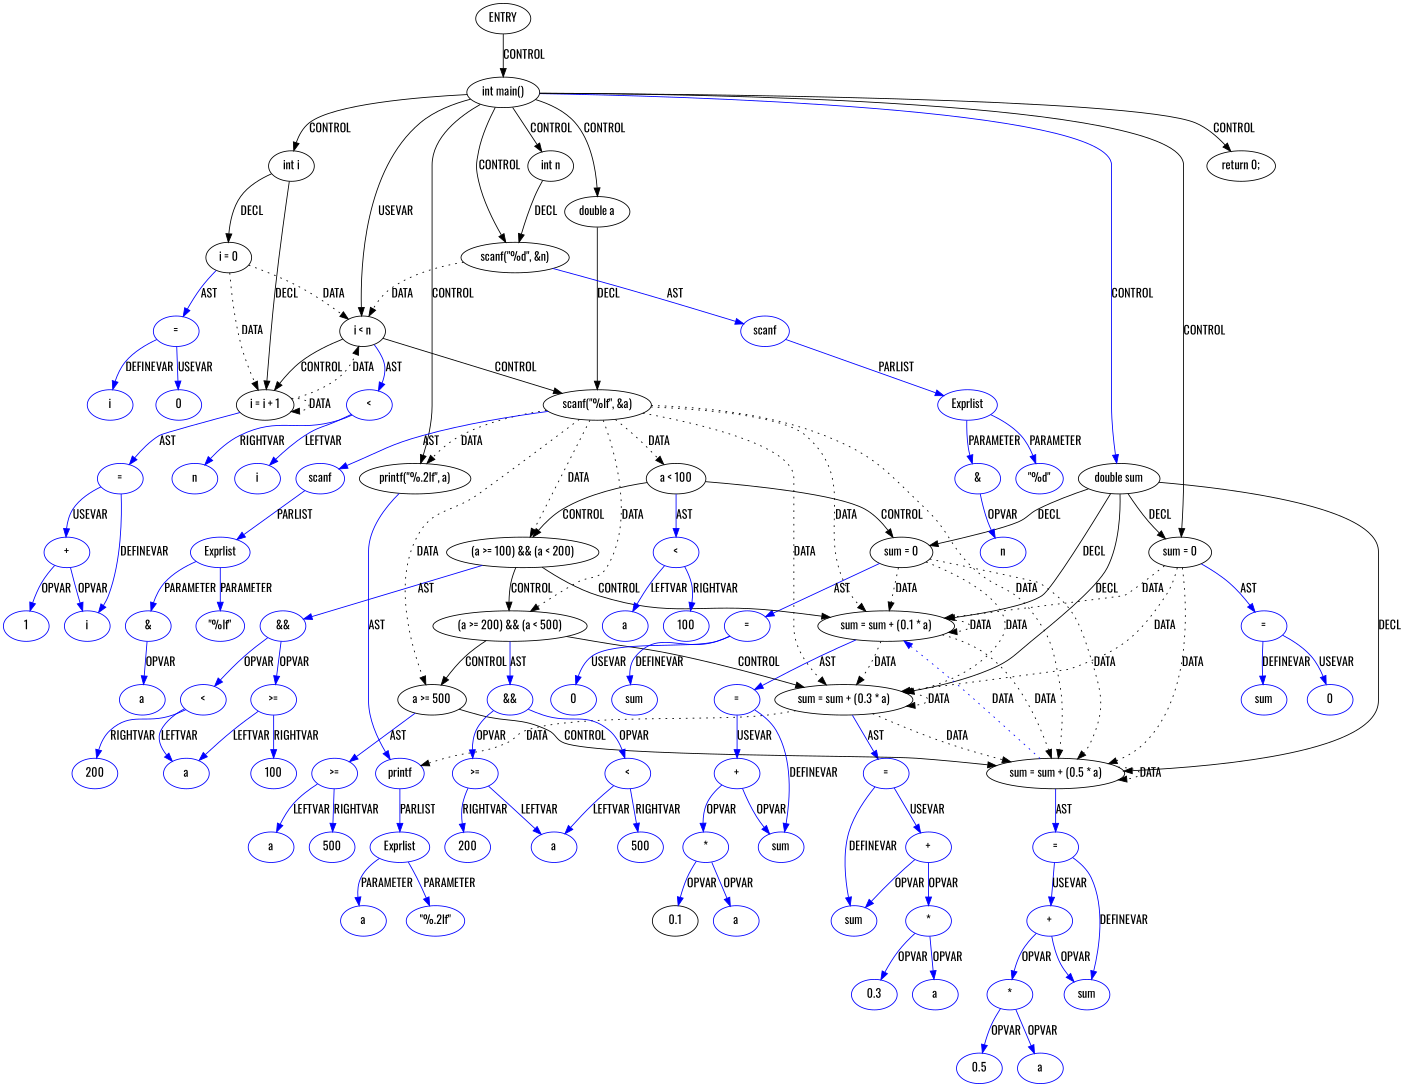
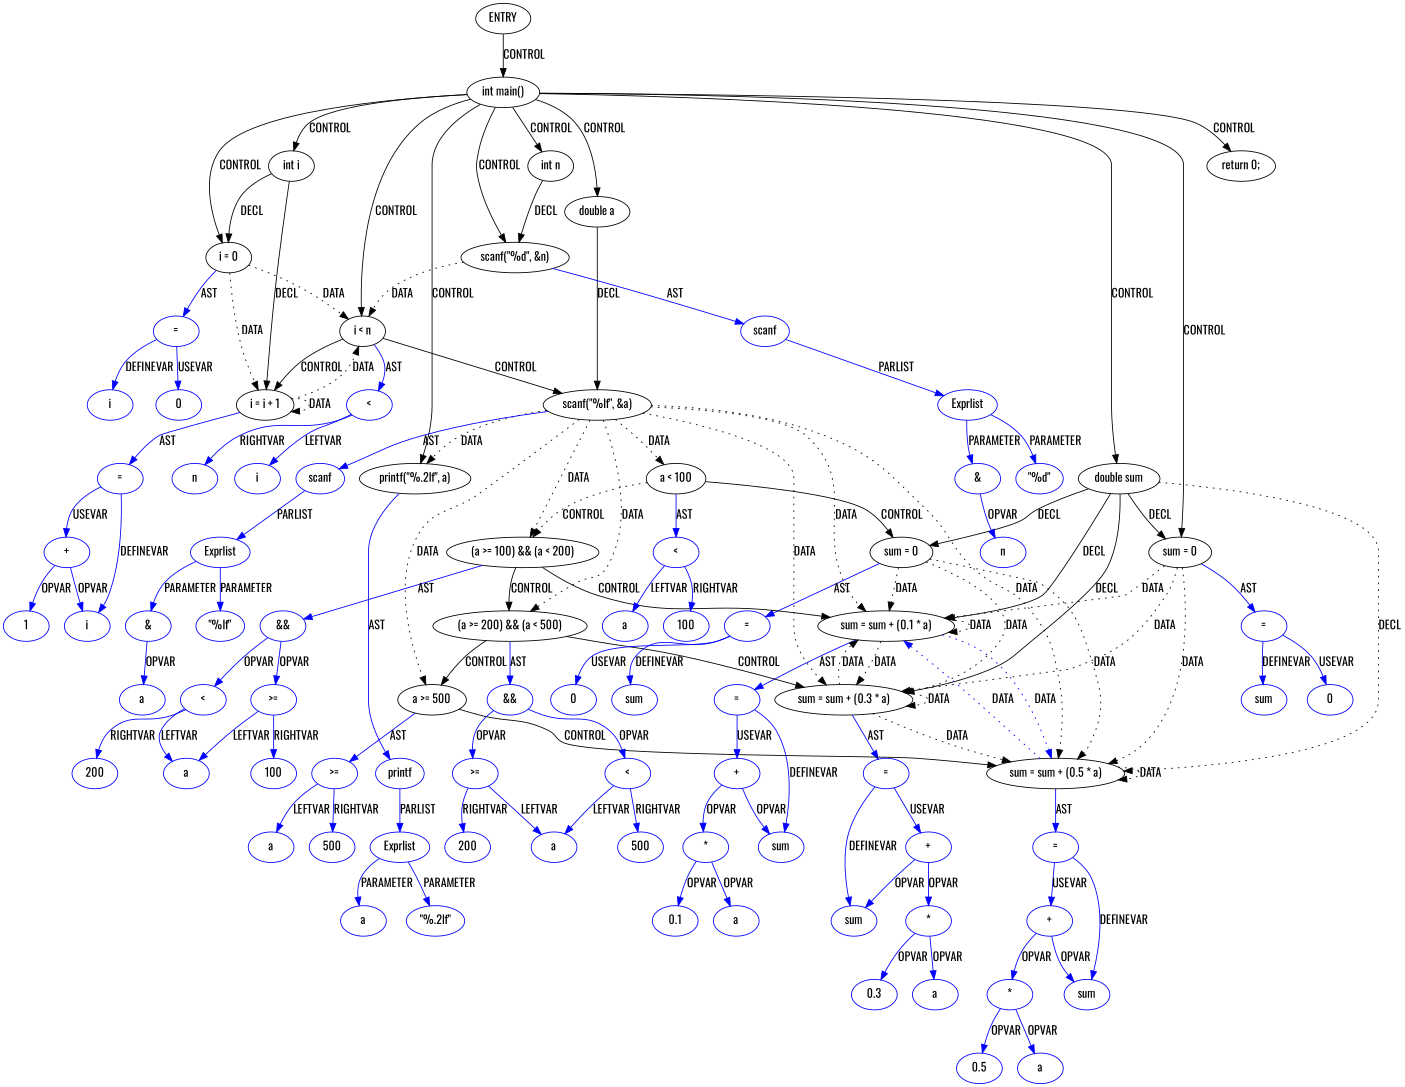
edge "int main()" -> "i = 0": added, label "CONTROL"
edge "int main()" -> "double sum": color blue -> black
edge "int main()" -> "i < n": label "USEVAR" -> "CONTROL"
edge "a < 100" -> "(a >= 100) && (a < 200)": style solid -> dotted
edge "double sum" -> "sum = sum + (0.5 * a)": style solid -> dotted
edge "sum = sum + (0.1 * a)" -> "sum = sum + (0.5 * a)": color black -> blue
edge "sum = sum + (0.3 * a)" -> "printf": now "sum = sum + (0.3 * a)" -> "sum = sum + (0.1 * a)"
node "0.1": color black -> blue
